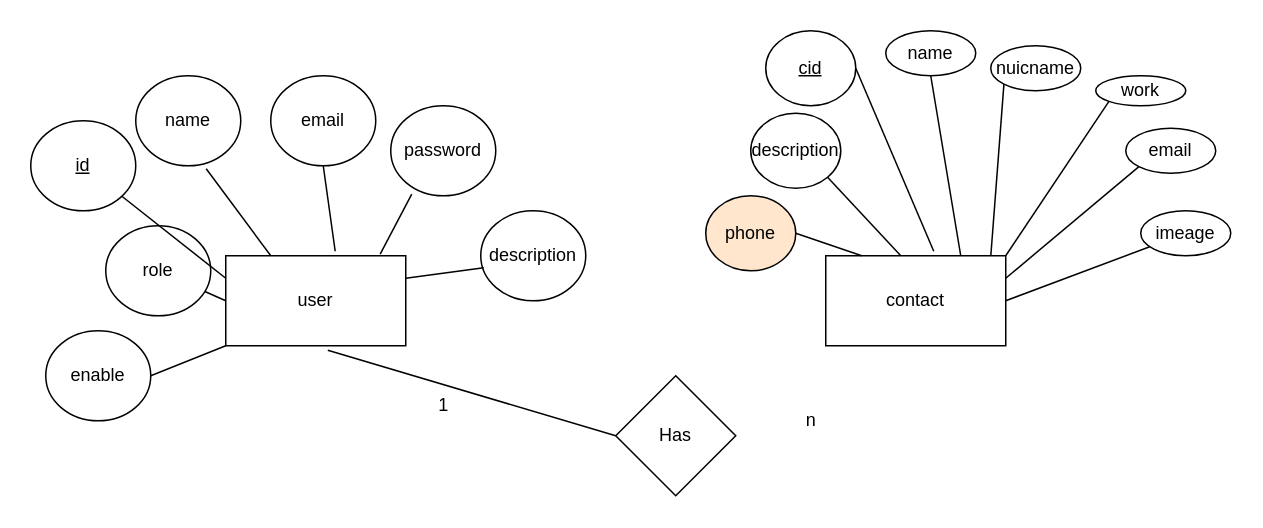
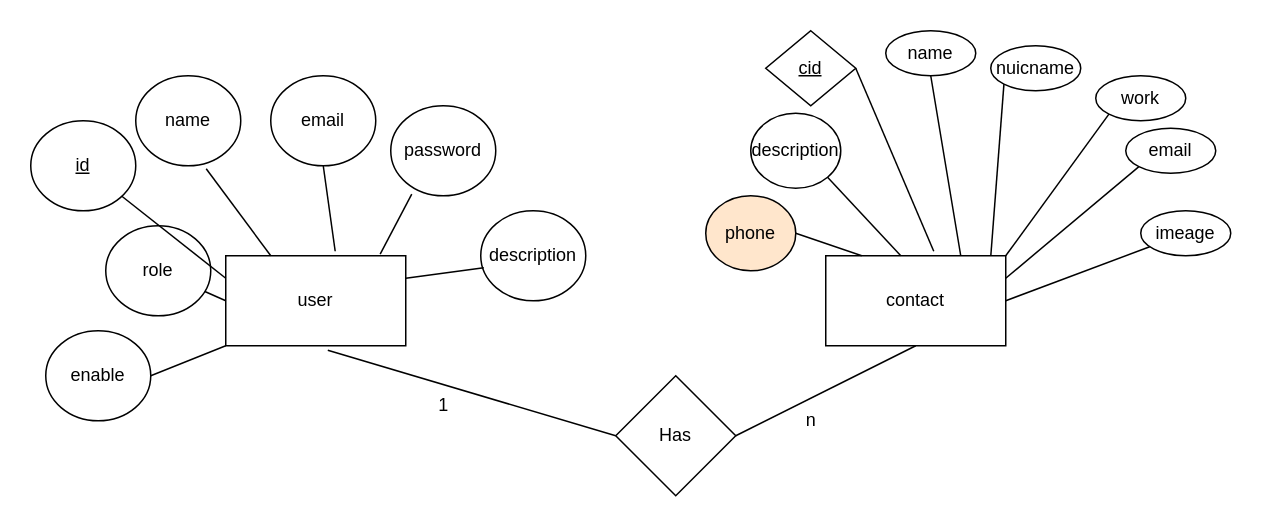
node "cid": shape ellipse -> diamond
node "work": size 90x30 -> 90x45
edge "contact" -- "Has": added
